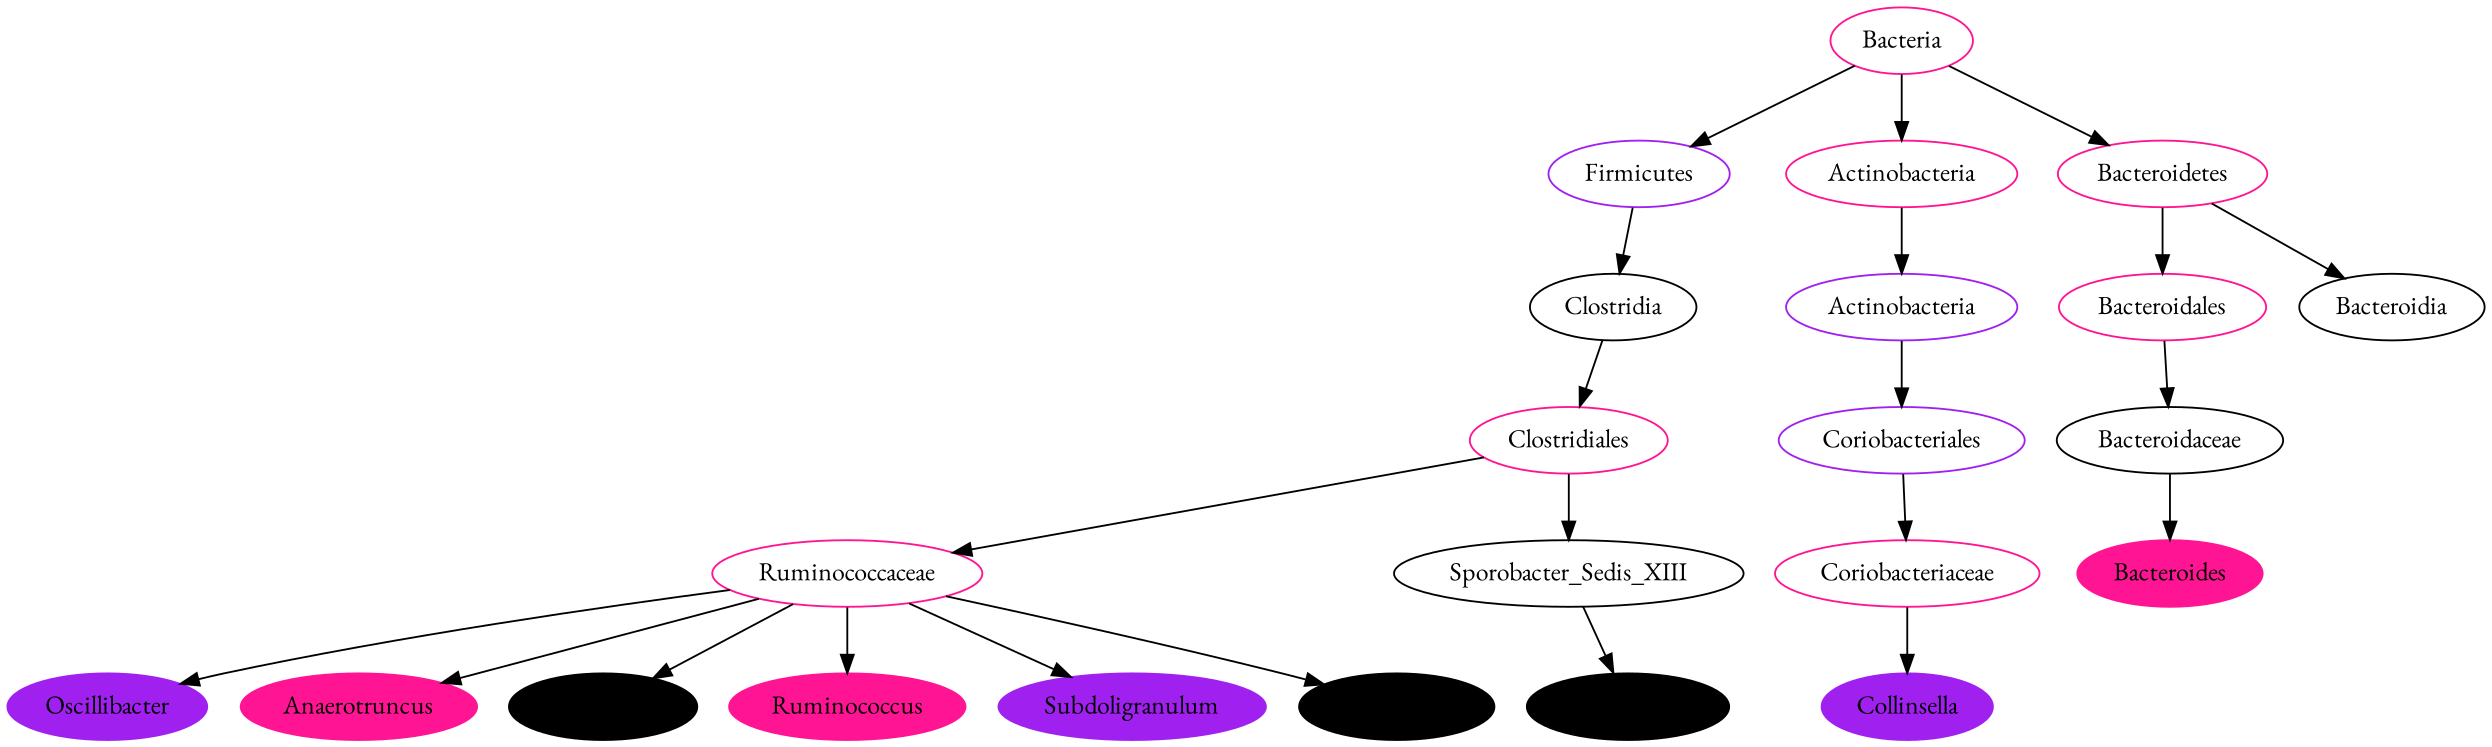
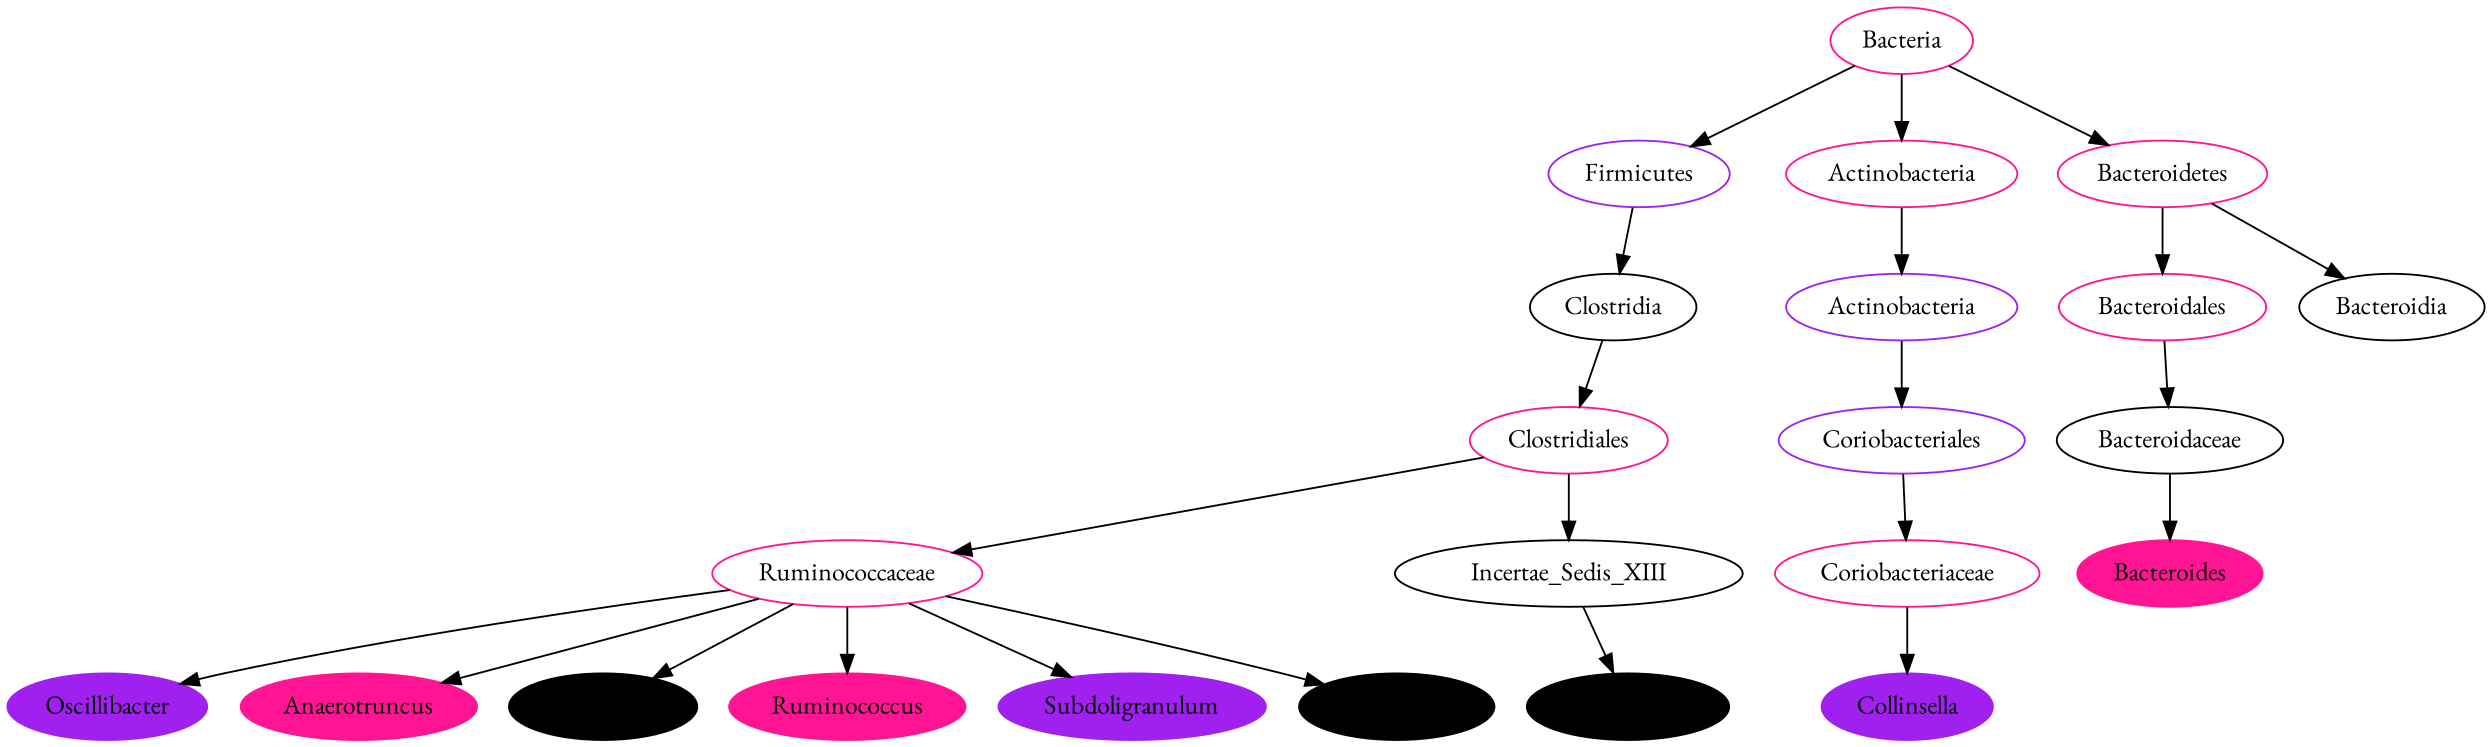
node "Sporobacter_Sedis_XIII": label "Sporobacter_Sedis_XIII" -> "Incertae_Sedis_XIII"
